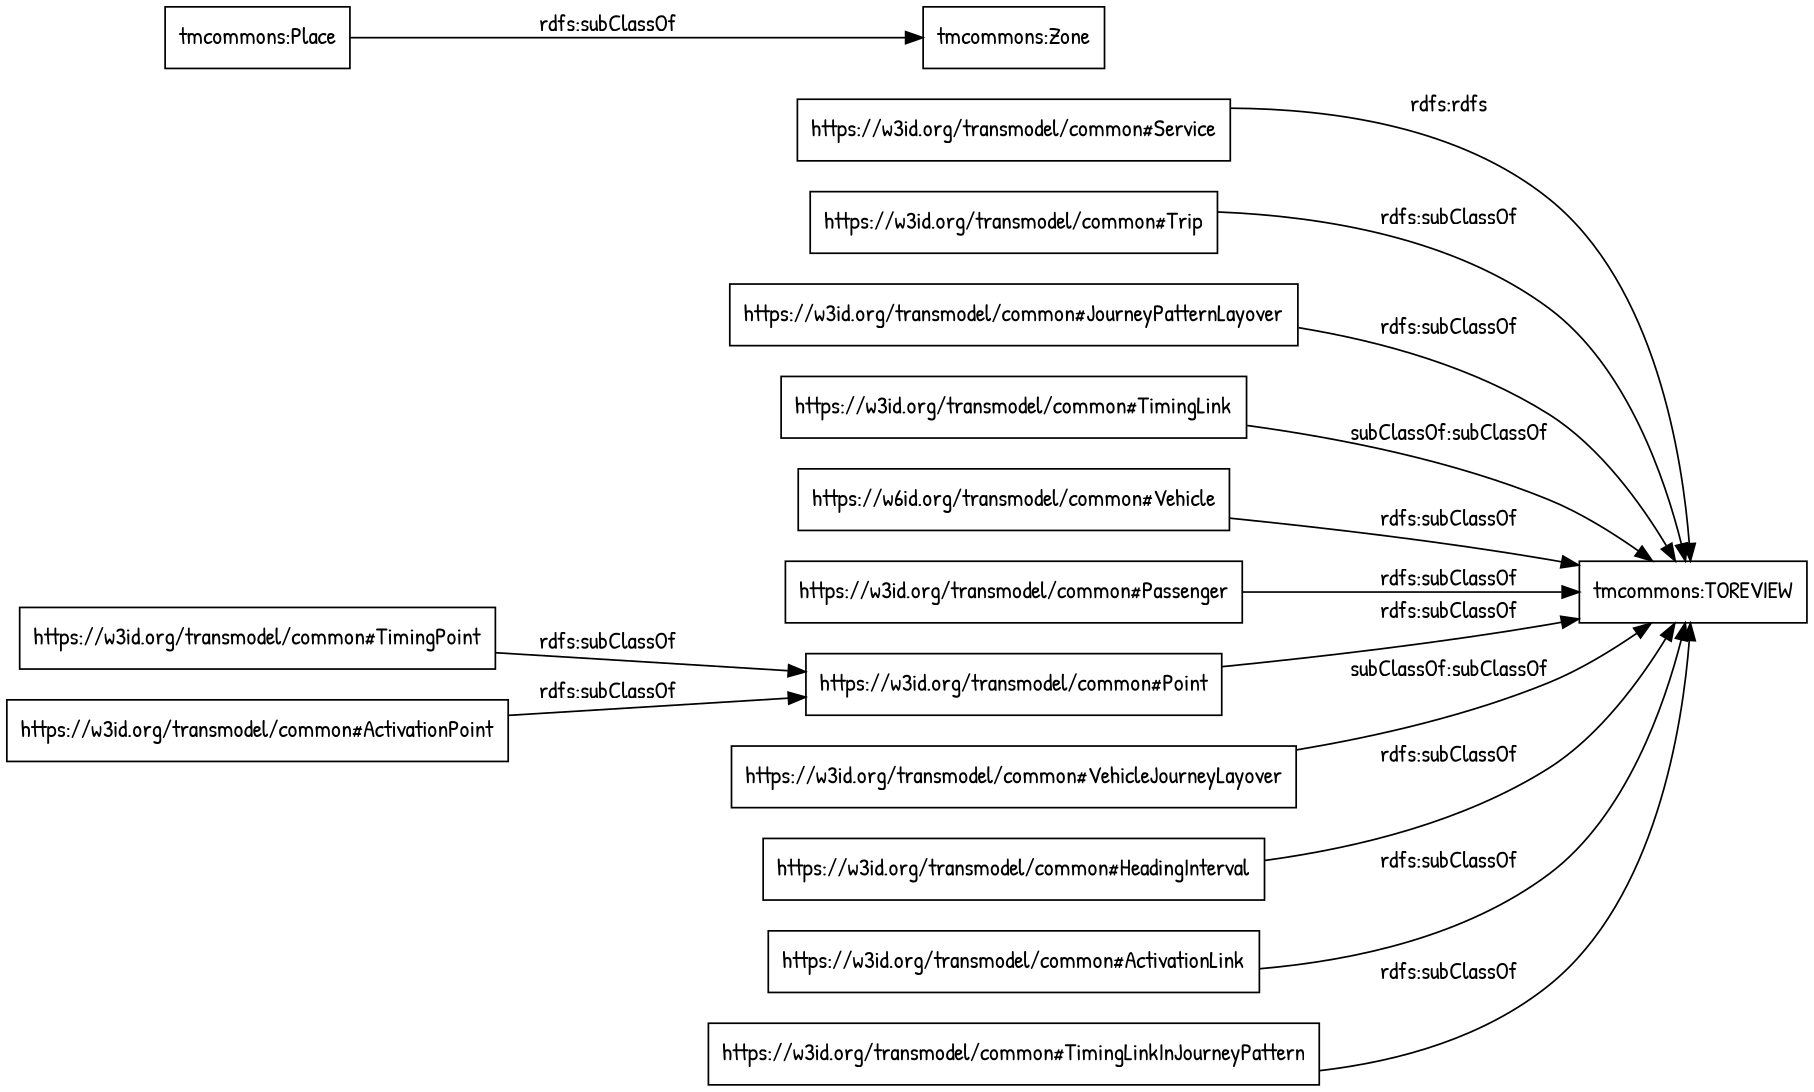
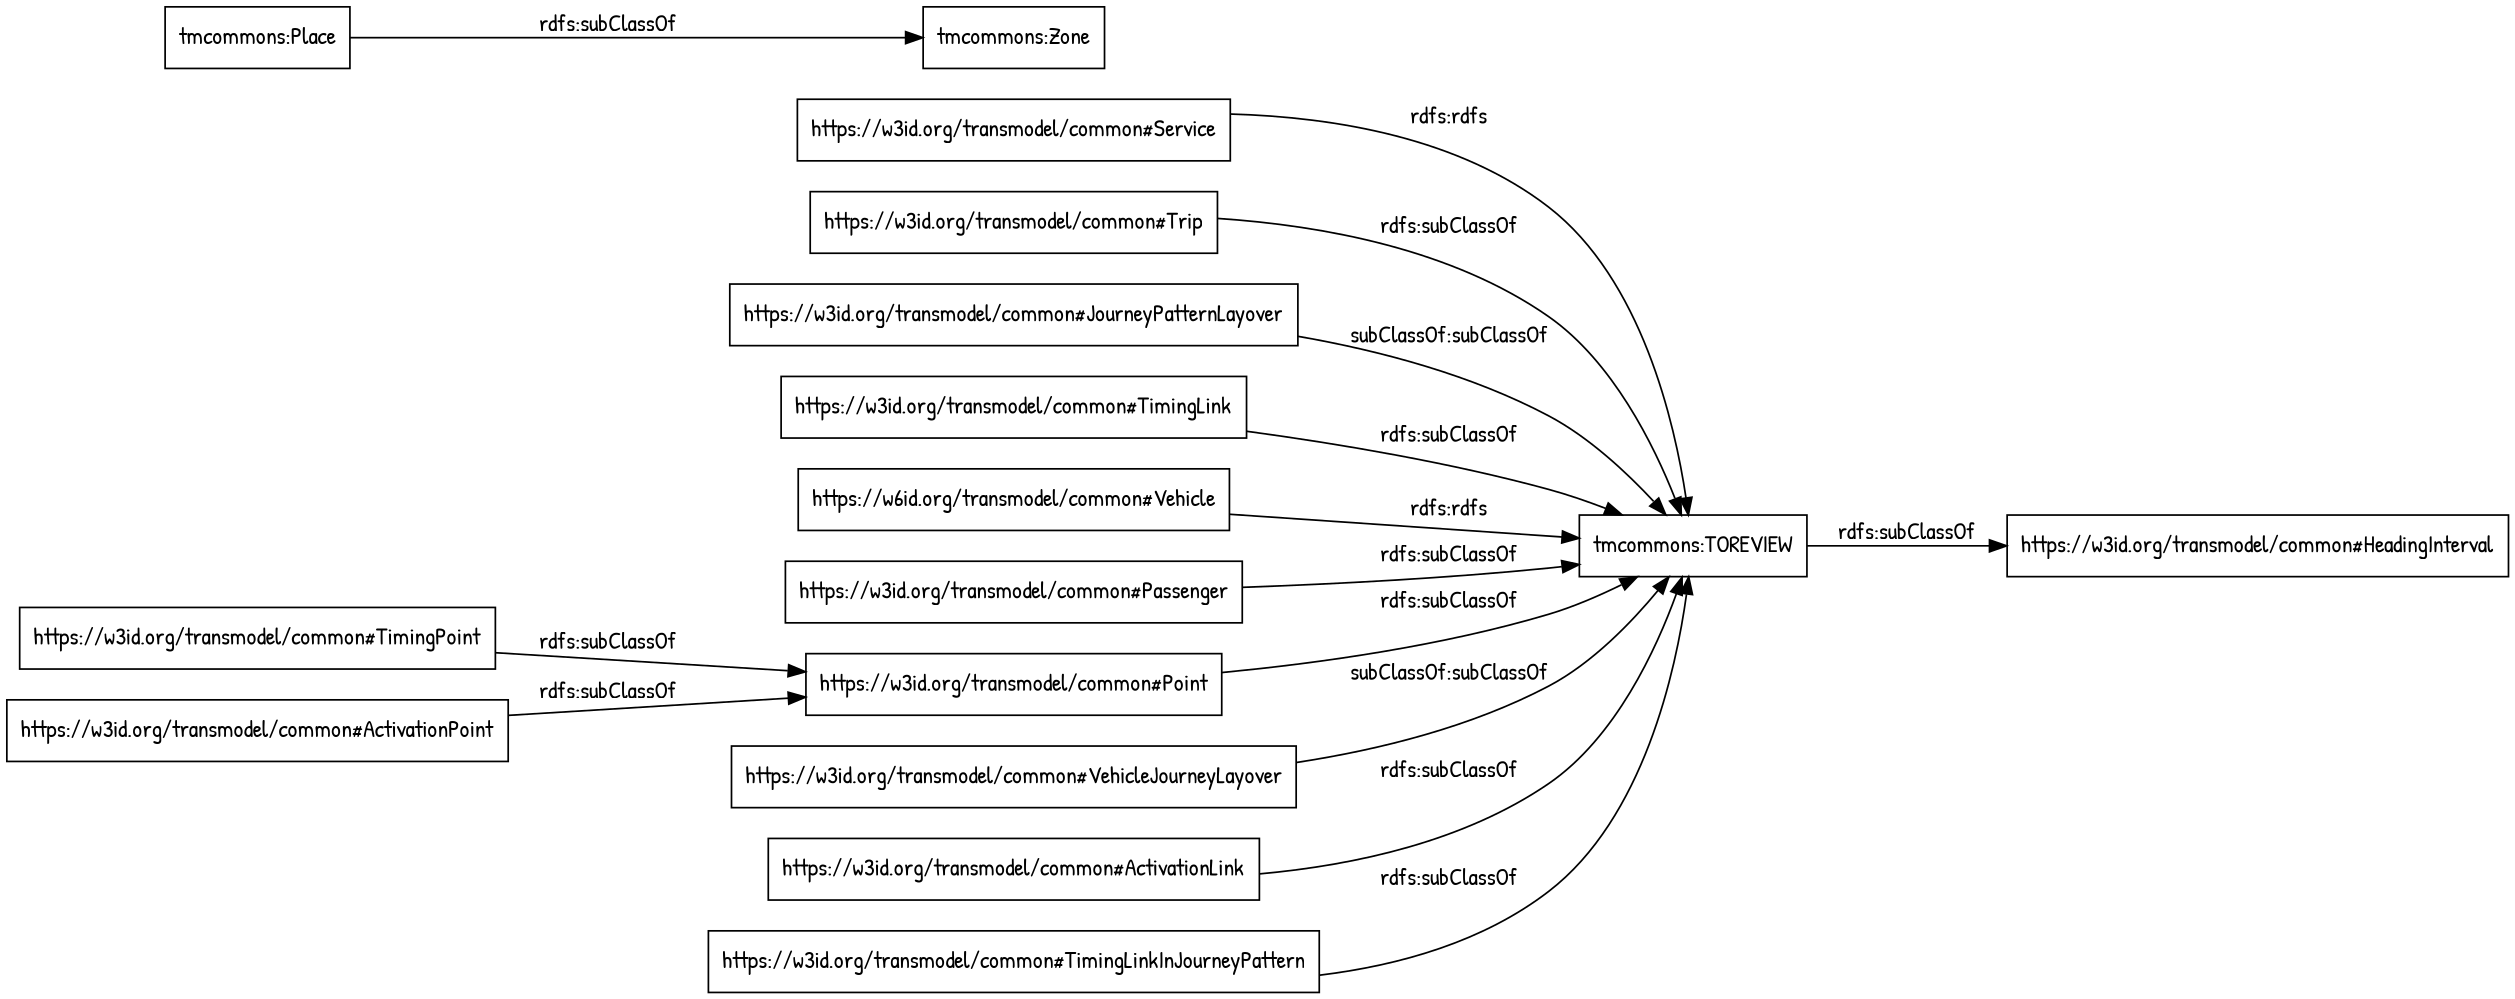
edge "https://w3id.org/transmodel/common#JourneyPatternLayover" -> "tmcommons:TOREVIEW": label "rdfs:subClassOf" -> "subClassOf:subClassOf"
edge "https://w3id.org/transmodel/common#TimingLink" -> "tmcommons:TOREVIEW": label "subClassOf:subClassOf" -> "rdfs:subClassOf"
edge "https://w6id.org/transmodel/common#Vehicle" -> "tmcommons:TOREVIEW": label "rdfs:subClassOf" -> "rdfs:rdfs"
edge "https://w3id.org/transmodel/common#HeadingInterval" -> "tmcommons:TOREVIEW": reversed
